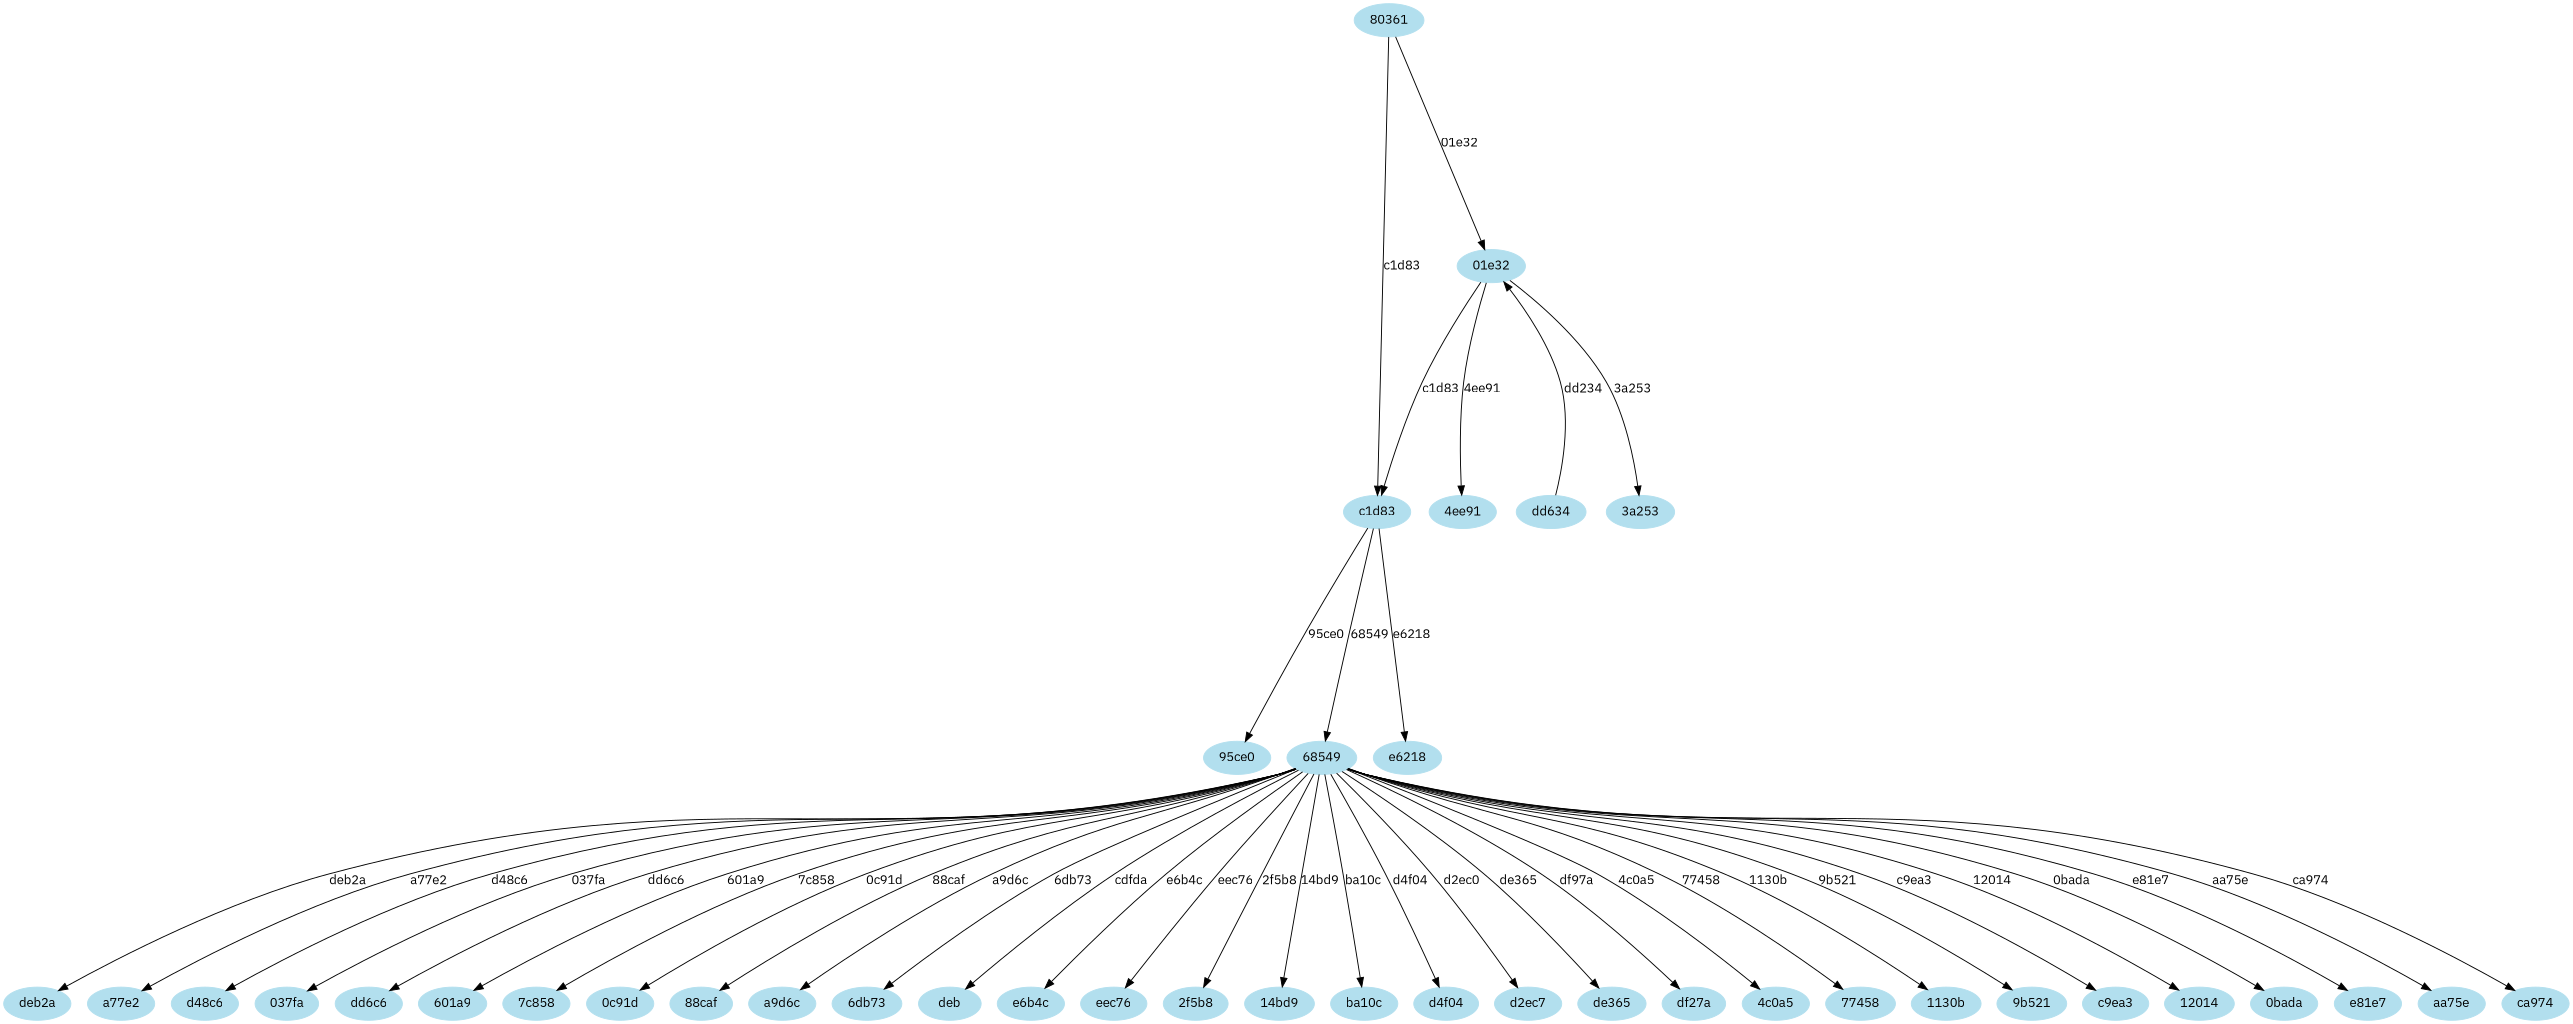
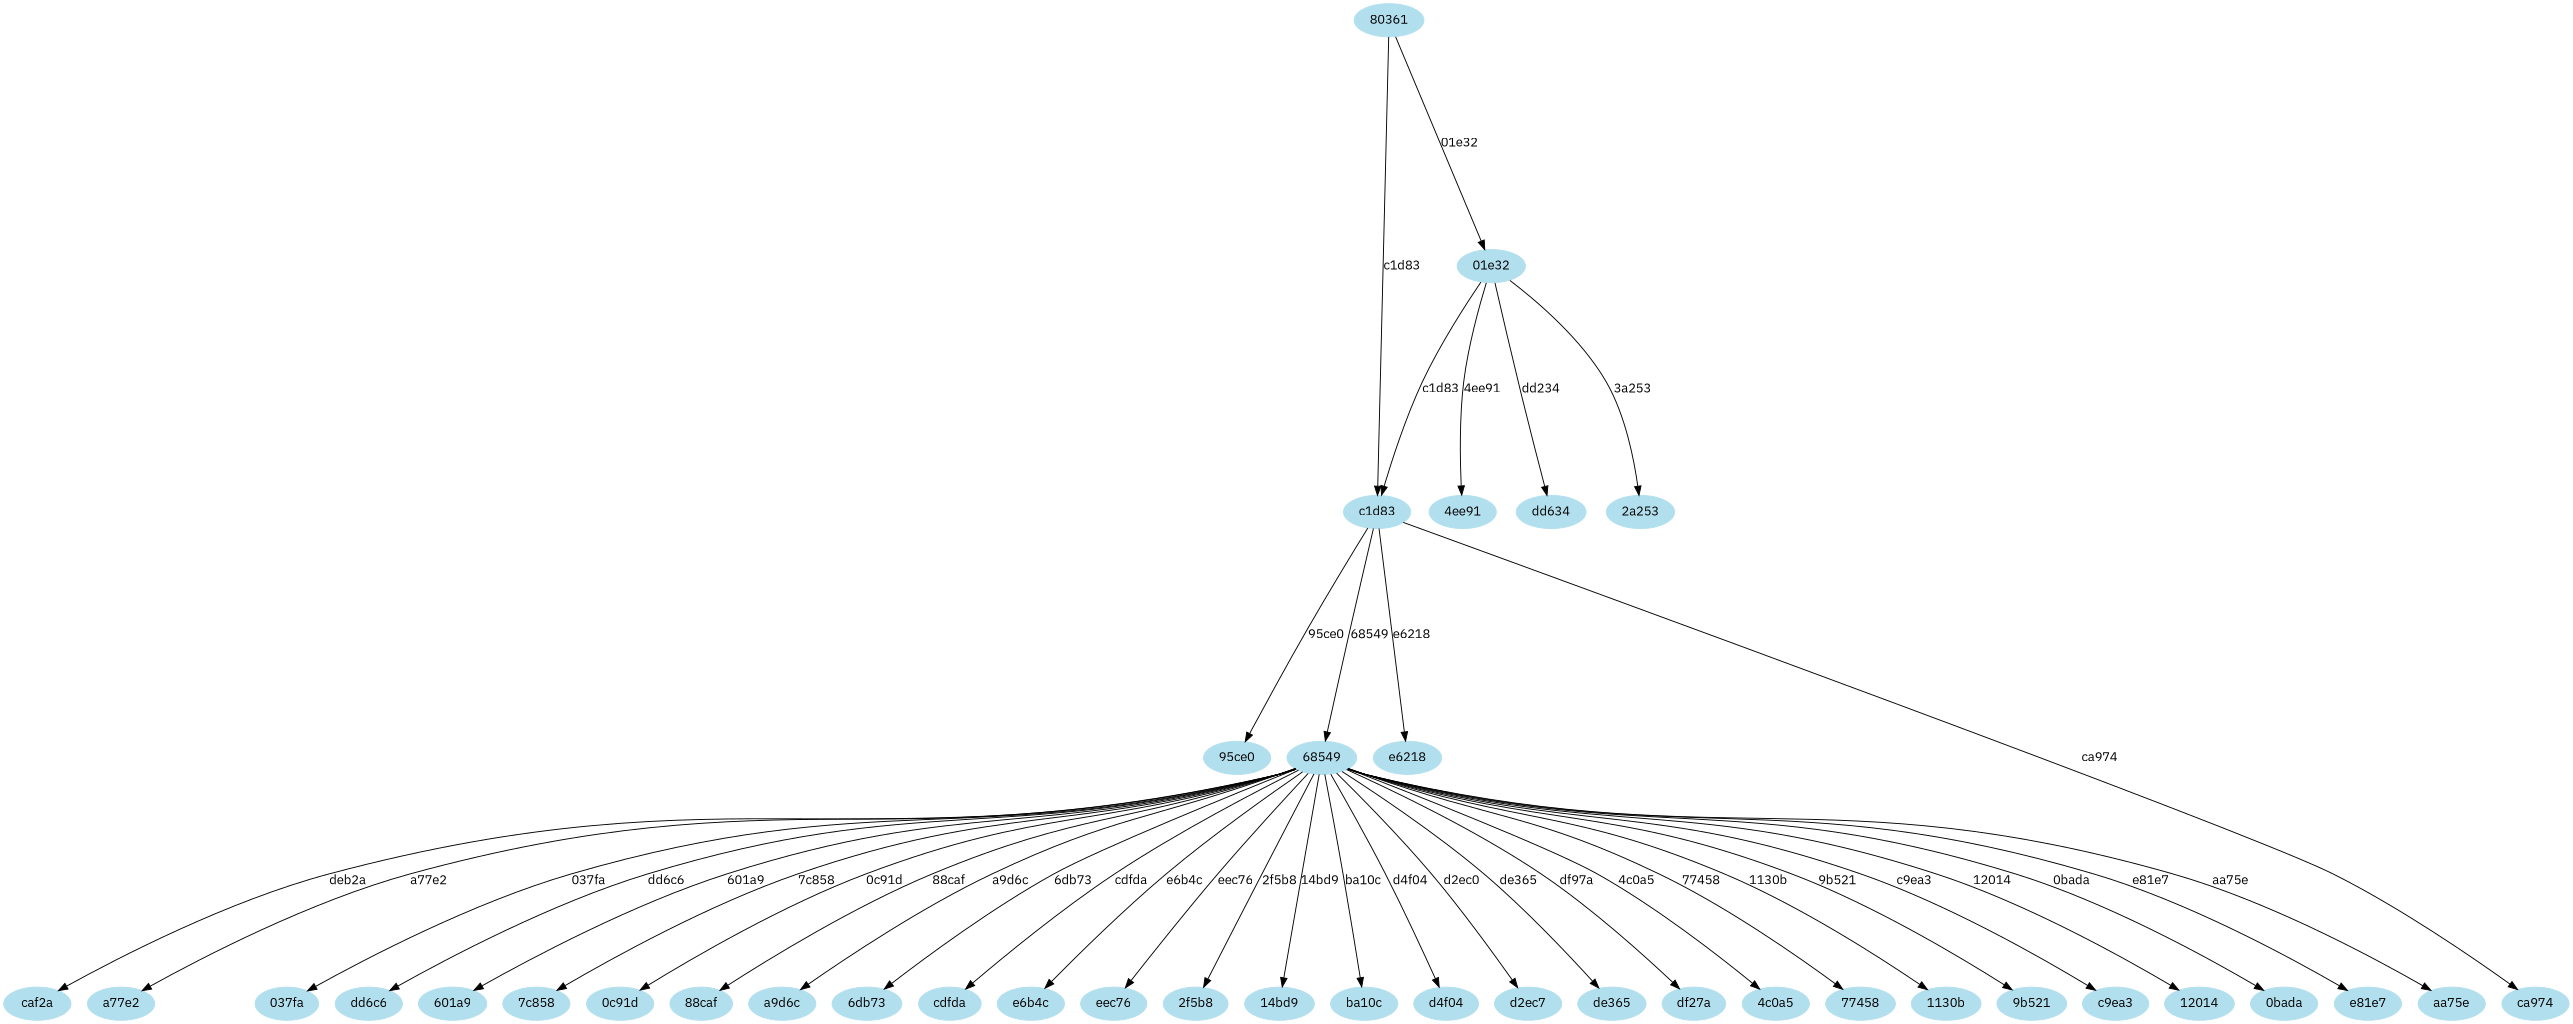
edge "dd634" -> "01e32": reversed
node "3a253": label "3a253" -> "2a253"
edge "68549" -> "ca974": now "c1d83" -> "ca974"
node "deb2a": label "deb2a" -> "caf2a"
node "d48c6": removed
node "deb": label "deb" -> "cdfda"
